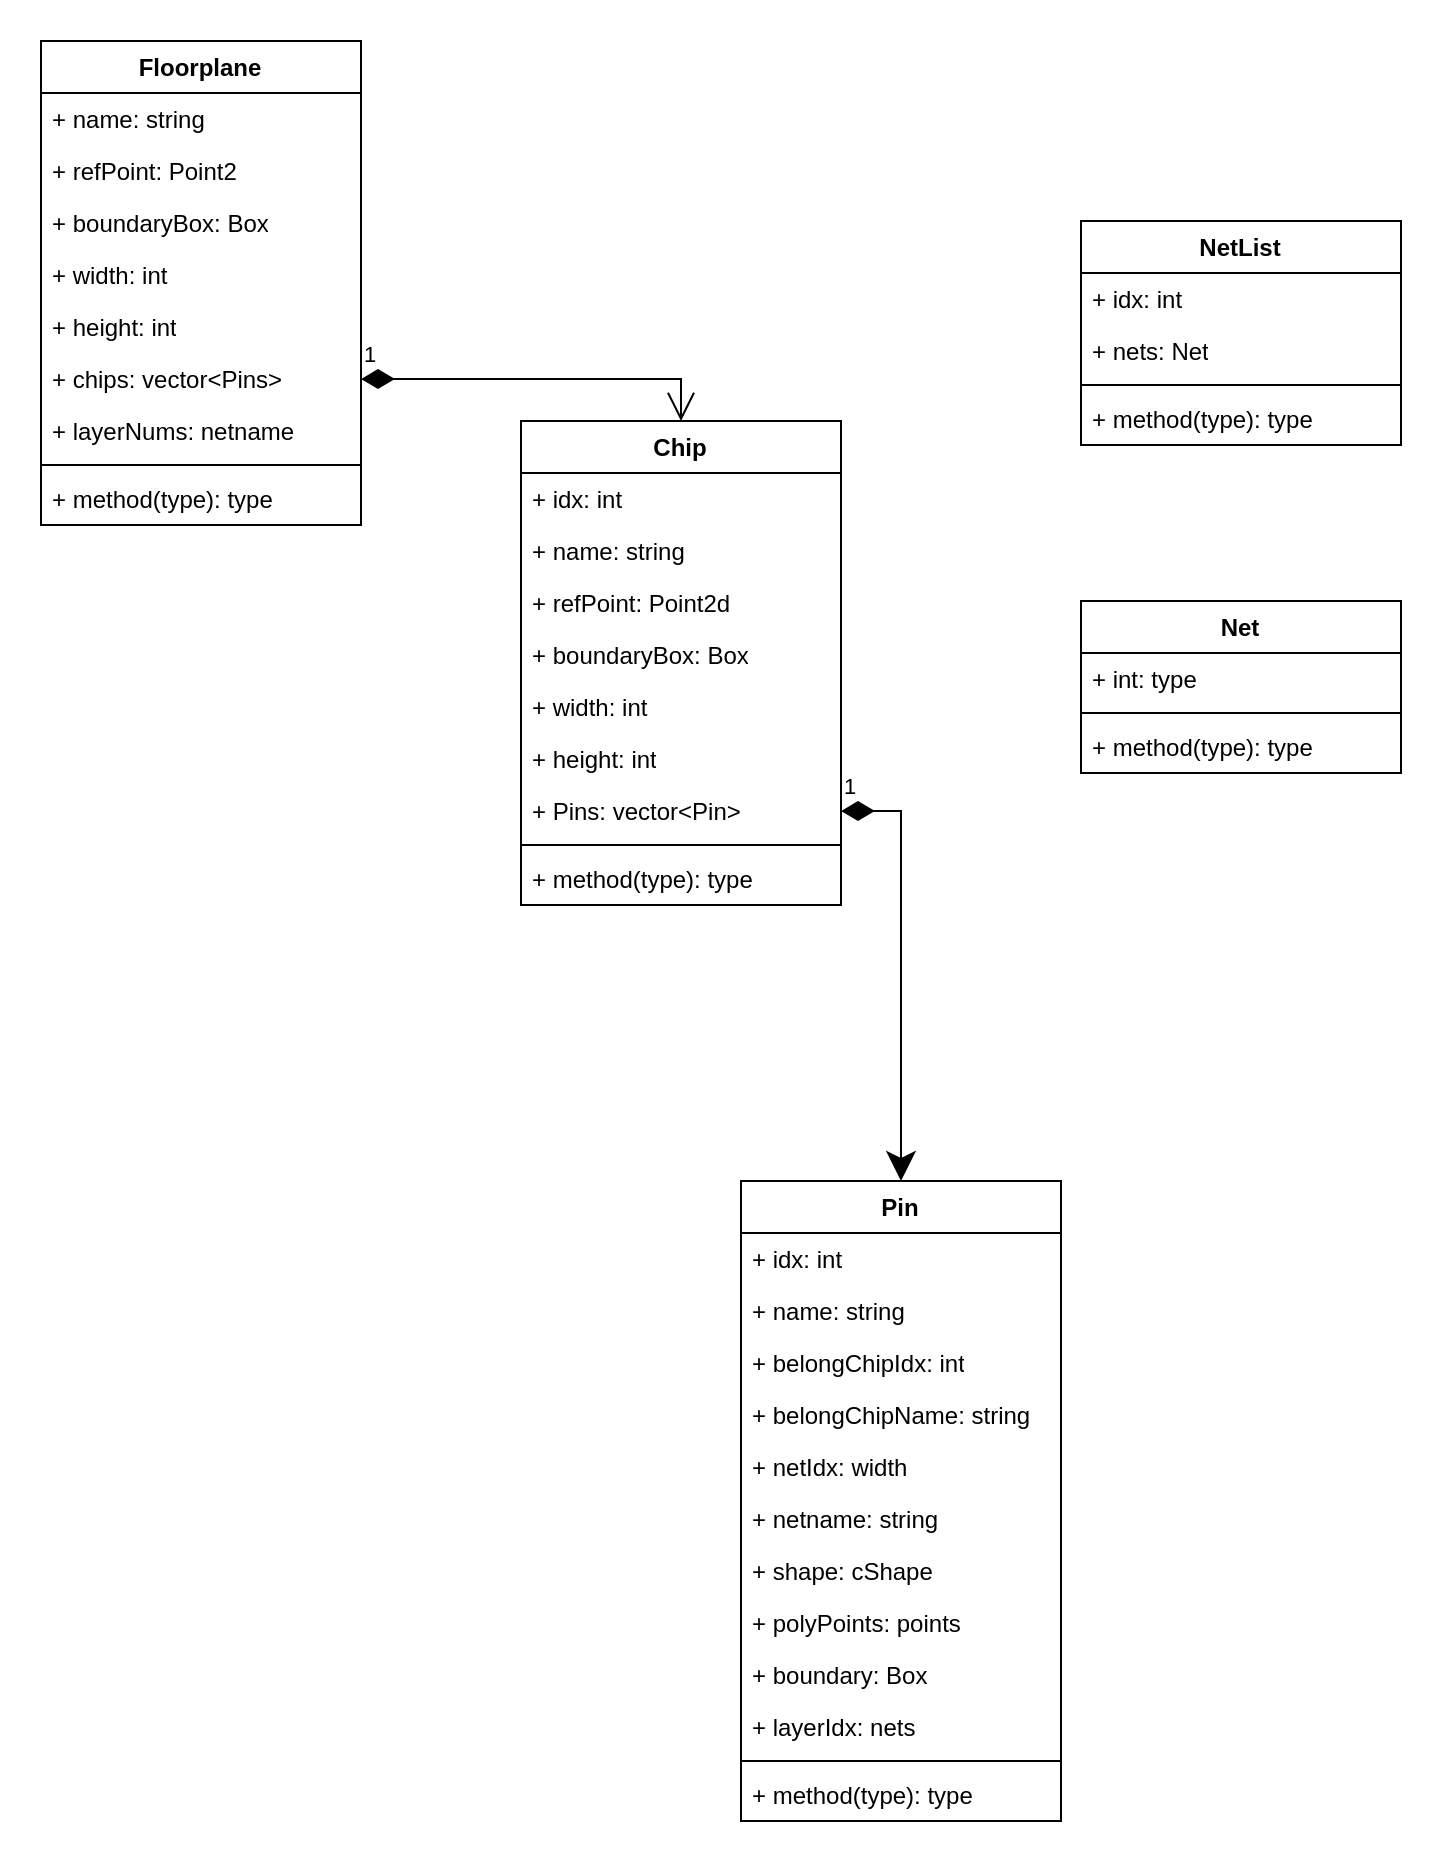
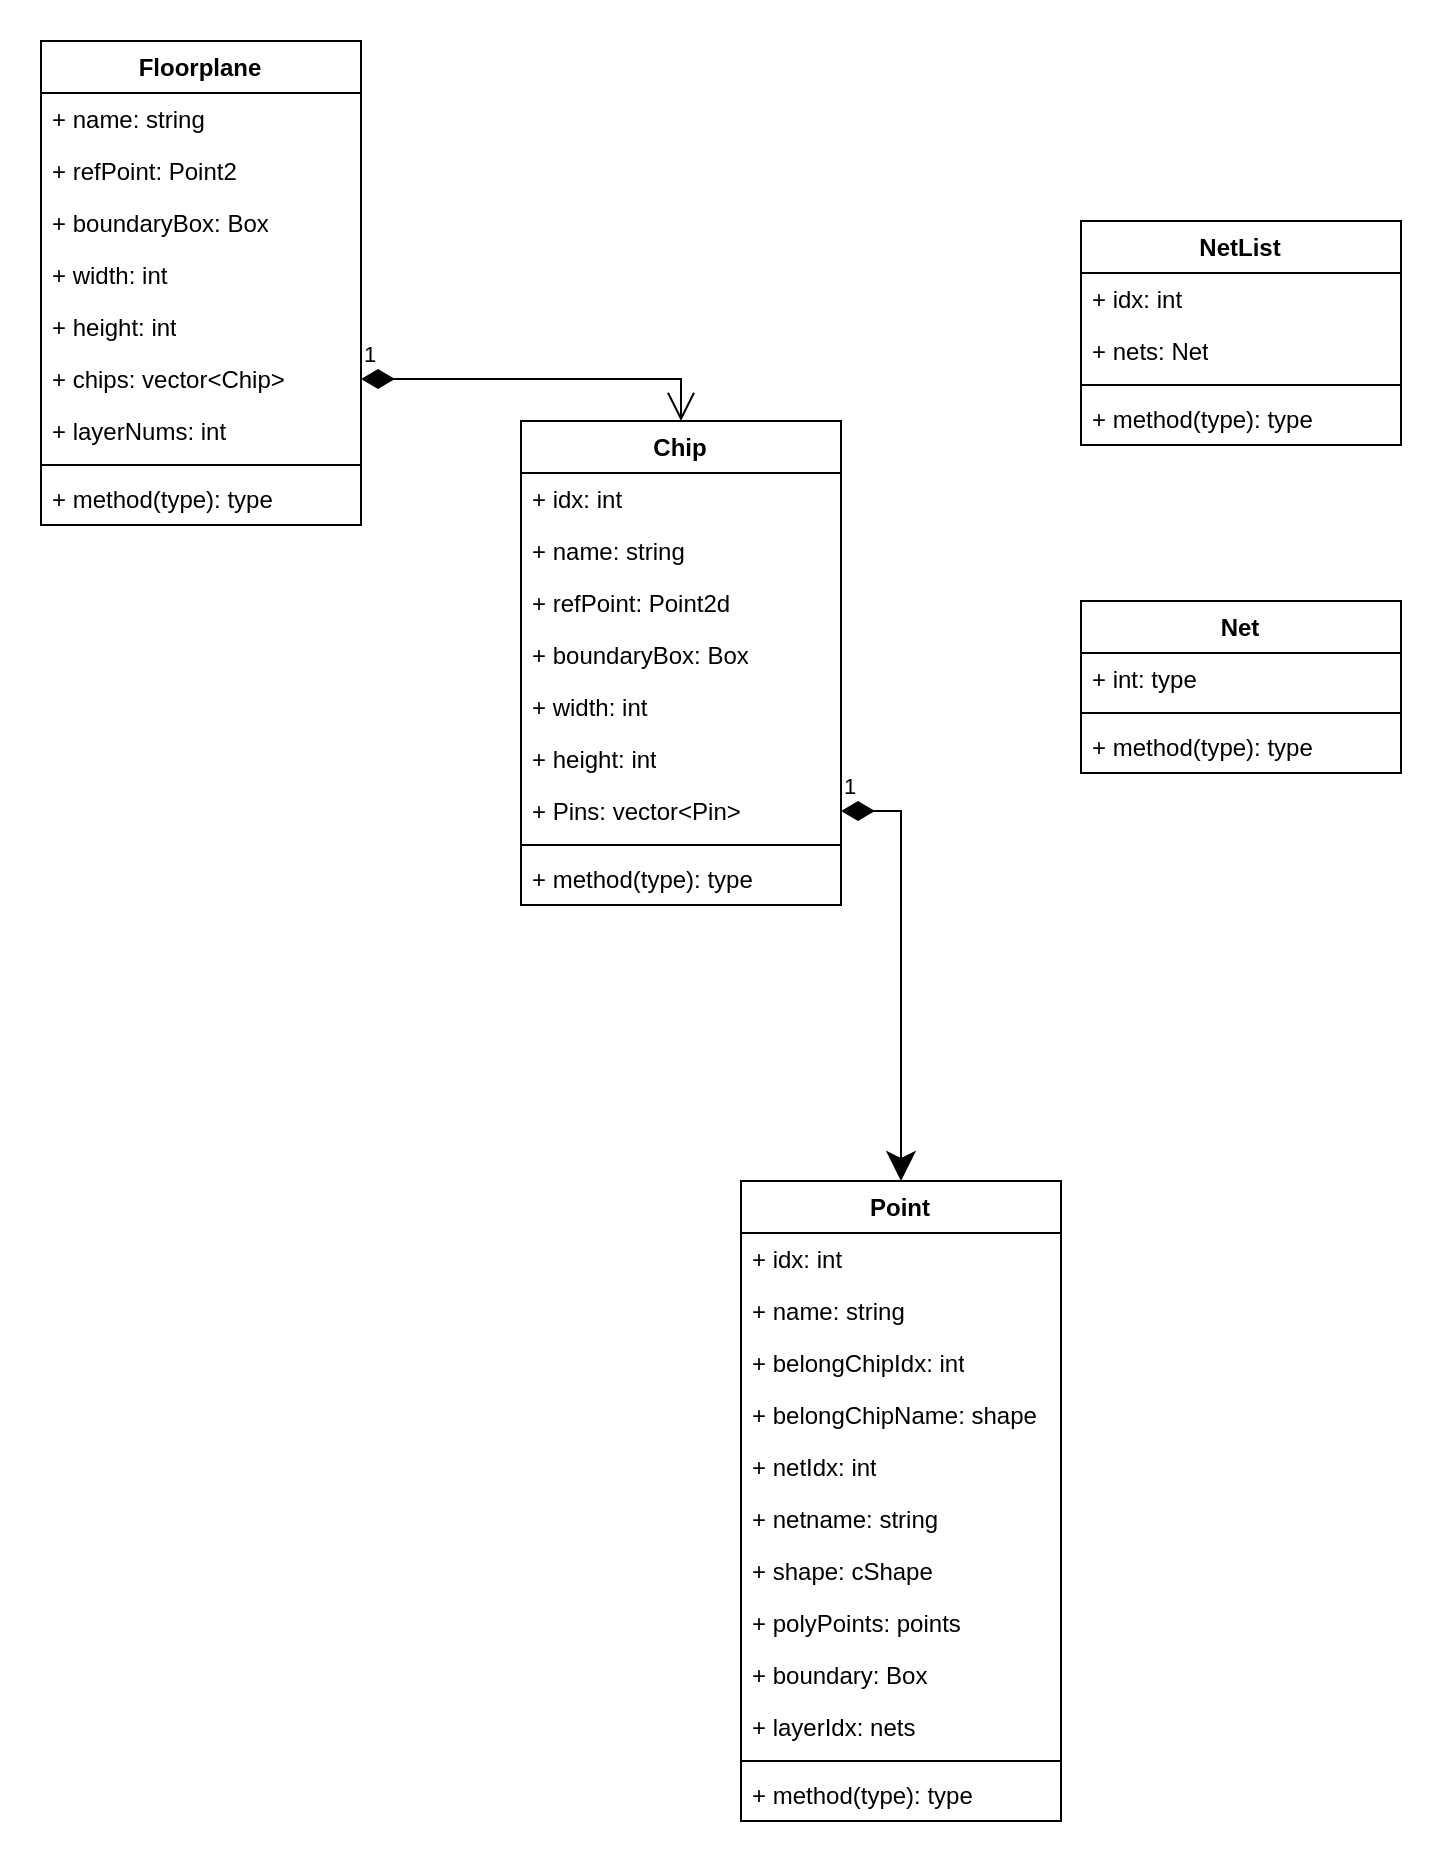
node "+ chips: vector<Pins>": label "+ chips: vector<Pins>" -> "+ chips: vector<Chip>"
node "+ layerNums: netname": label "+ layerNums: netname" -> "+ layerNums: int"
node "Pin": label "Pin" -> "Point"
node "+ belongChipName: string": label "+ belongChipName: string" -> "+ belongChipName: shape"
node "+ netIdx: width": label "+ netIdx: width" -> "+ netIdx: int"
